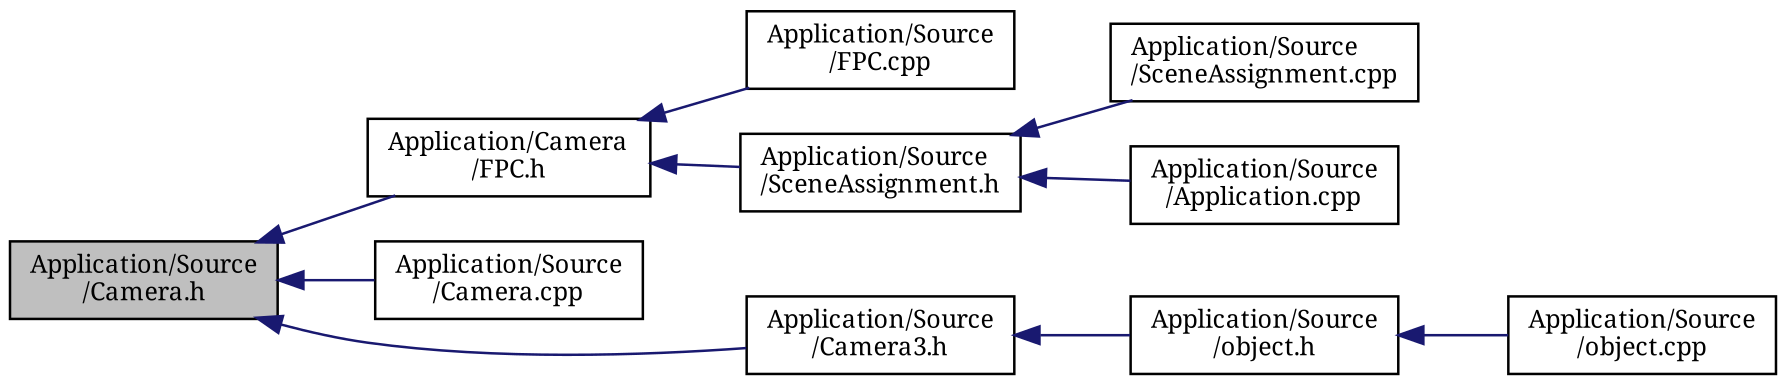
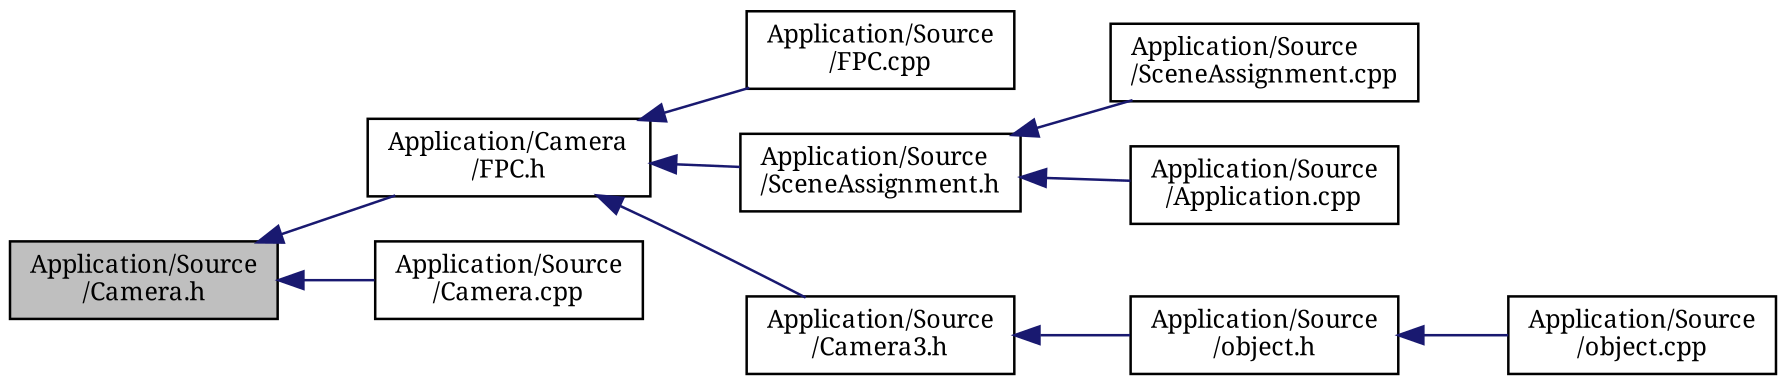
edge "Application/Source /Camera3.h" -> "Application/Source /Camera.h": now "Application/Source /Camera3.h" -> "Application/Camera /FPC.h"
